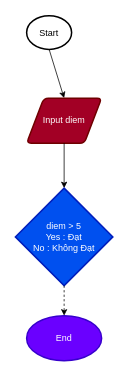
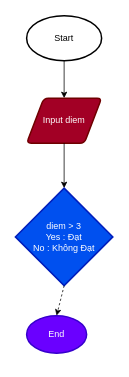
node "Start": size 45x34 -> 75x45
node "diem > 5 Yes : Đạt No : Không Đạt": label "diem > 5 Yes : Đạt No : Không Đạt" -> "diem > 3 Yes : Đạt No : Không Đạt"
node "End": size 75x45 -> 60x38
